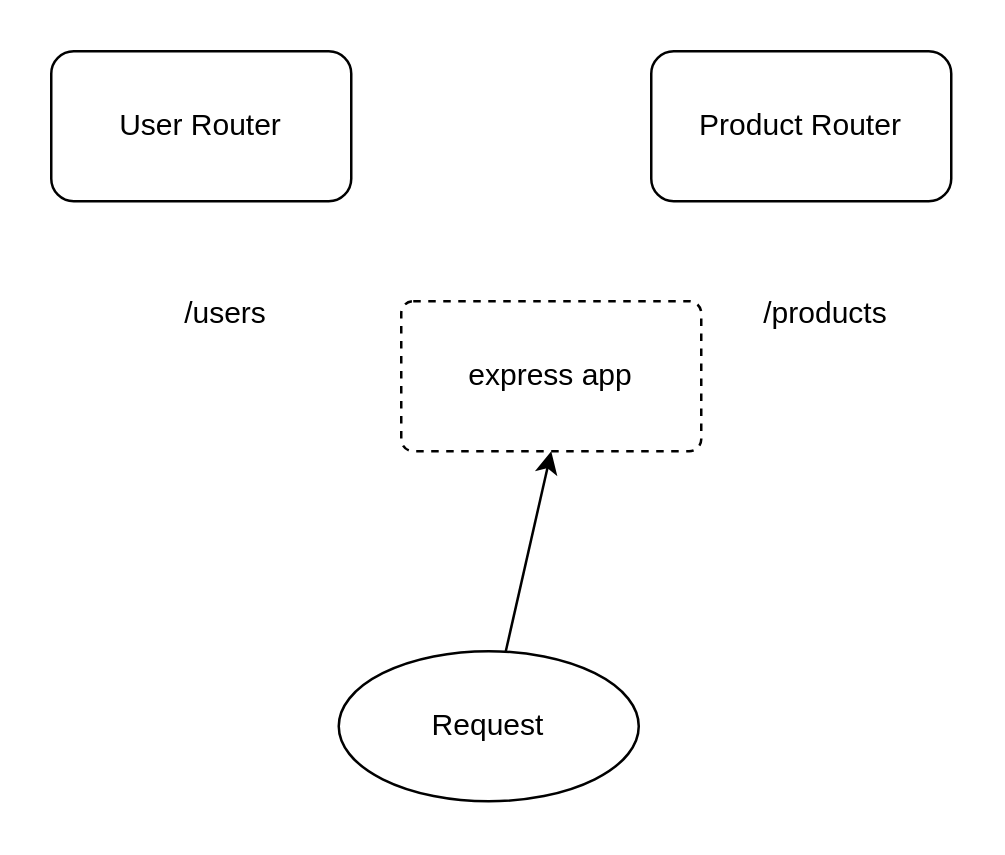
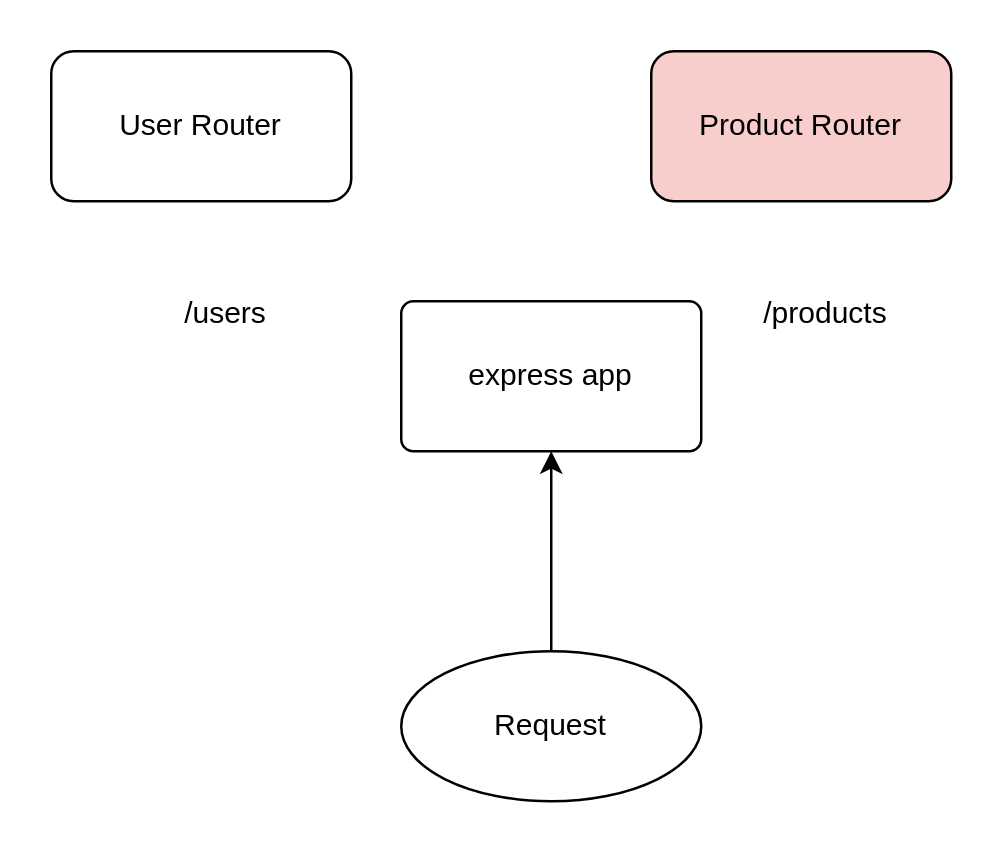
node "Product Router": fillcolor #ffffff -> #f8cecc
node "express app": style dashed -> solid
node "Request": moved (489, 726) -> (551, 726)
